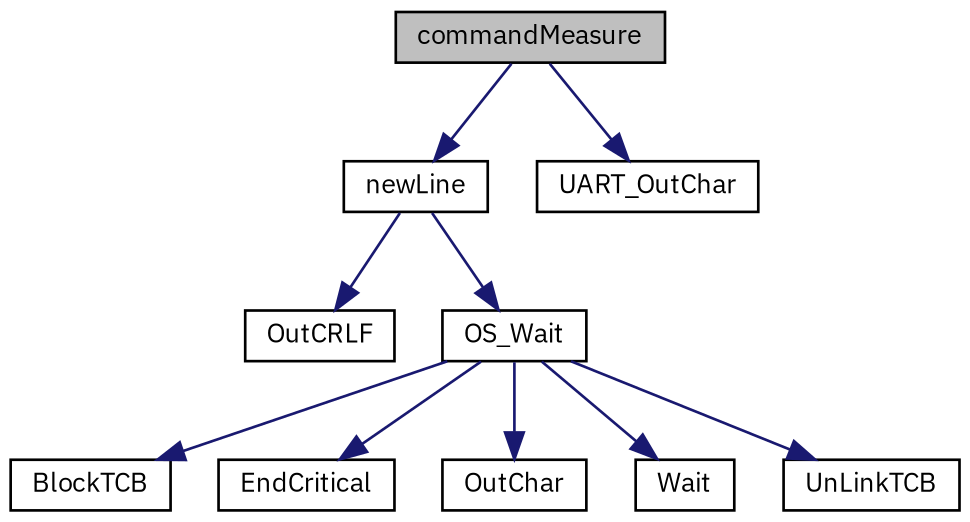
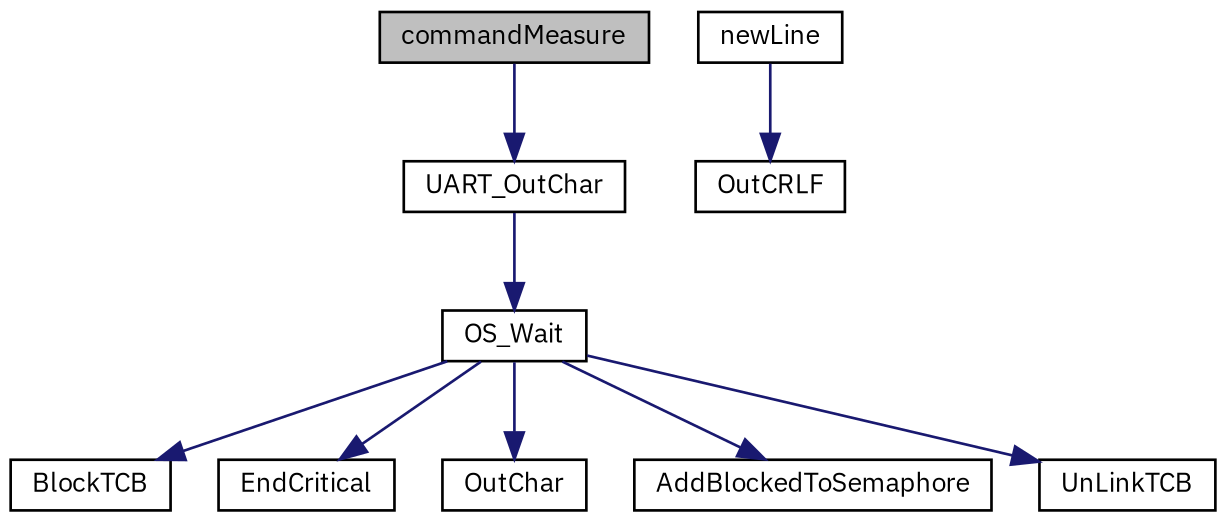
edge "commandMeasure" -> "newLine": removed
edge "newLine" -> "OS_Wait": now "UART_OutChar" -> "OS_Wait"
node "Wait": label "Wait" -> "AddBlockedToSemaphore"
